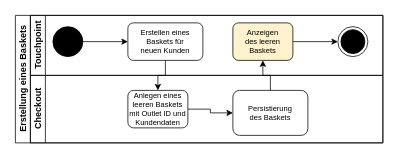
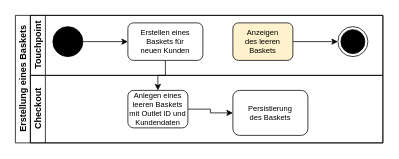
edge "Persistierung des Baskets" -> "Anzeigen des leeren Baskets": removed
